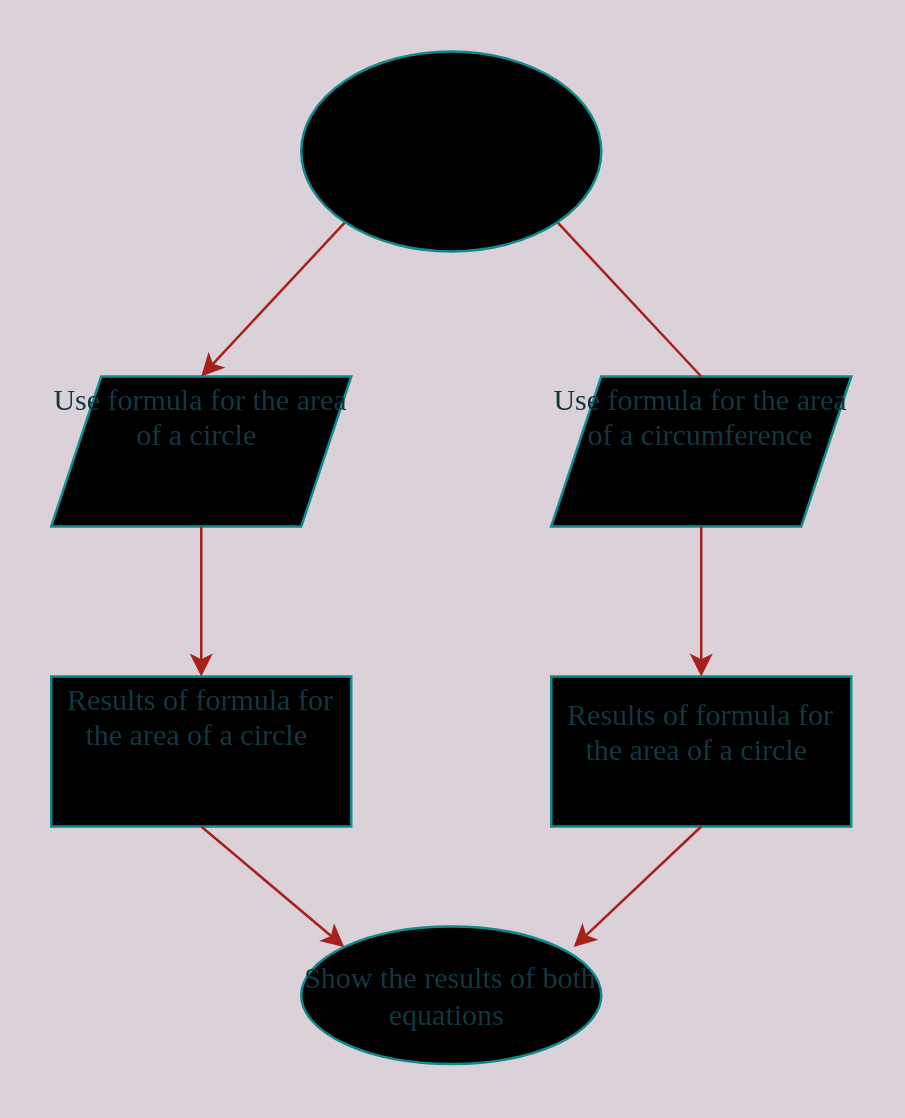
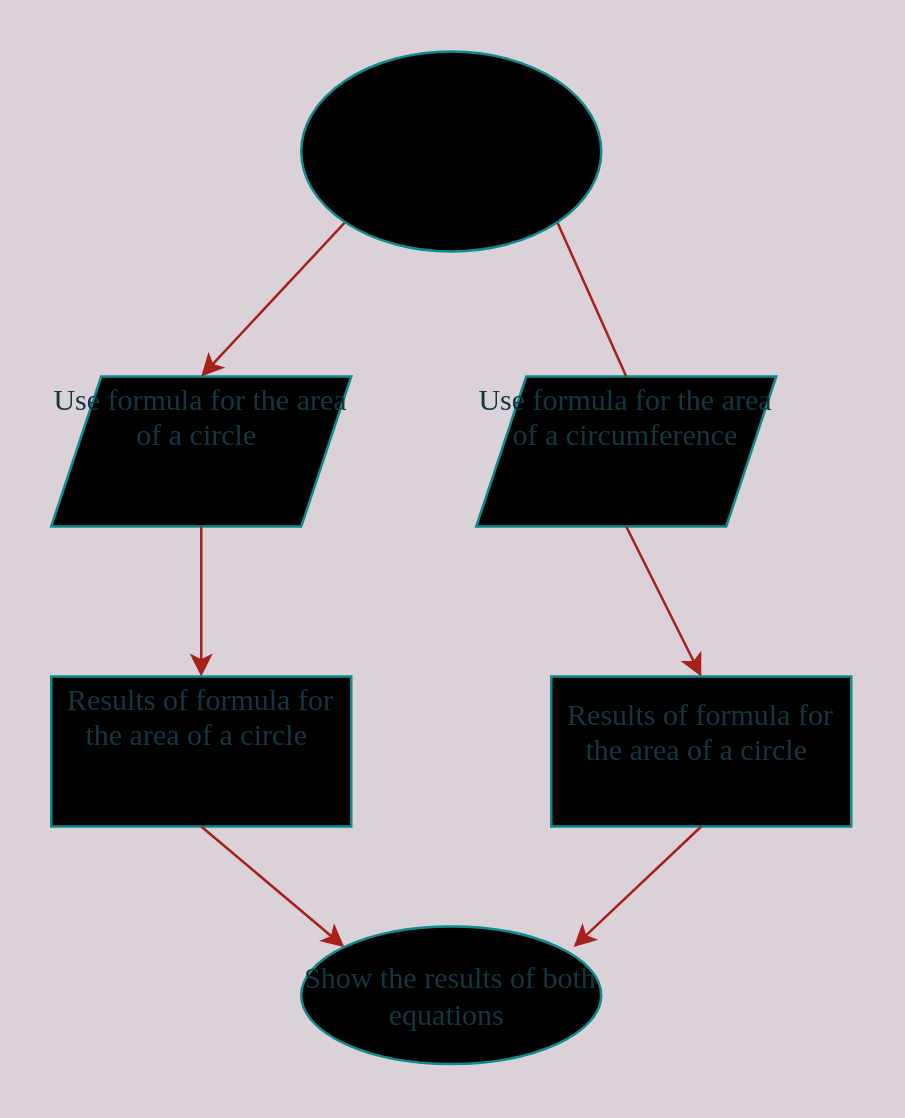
node "User input the radius": label "User input the radius" -> "User area the radius"
node "Use formula for the area of a circumference": moved (701, 451) -> (626, 451)
